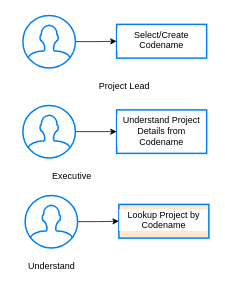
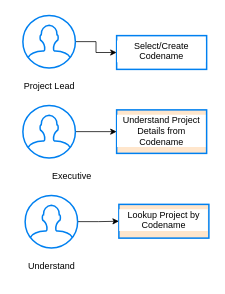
node "Select/Create Codename": moved (162, 41) -> (162, 53)
node "Project Lead": moved (124, 87) -> (49, 87)
node "Understand Project Details from Codename": fillcolor #ffffff -> #ffe6cc
